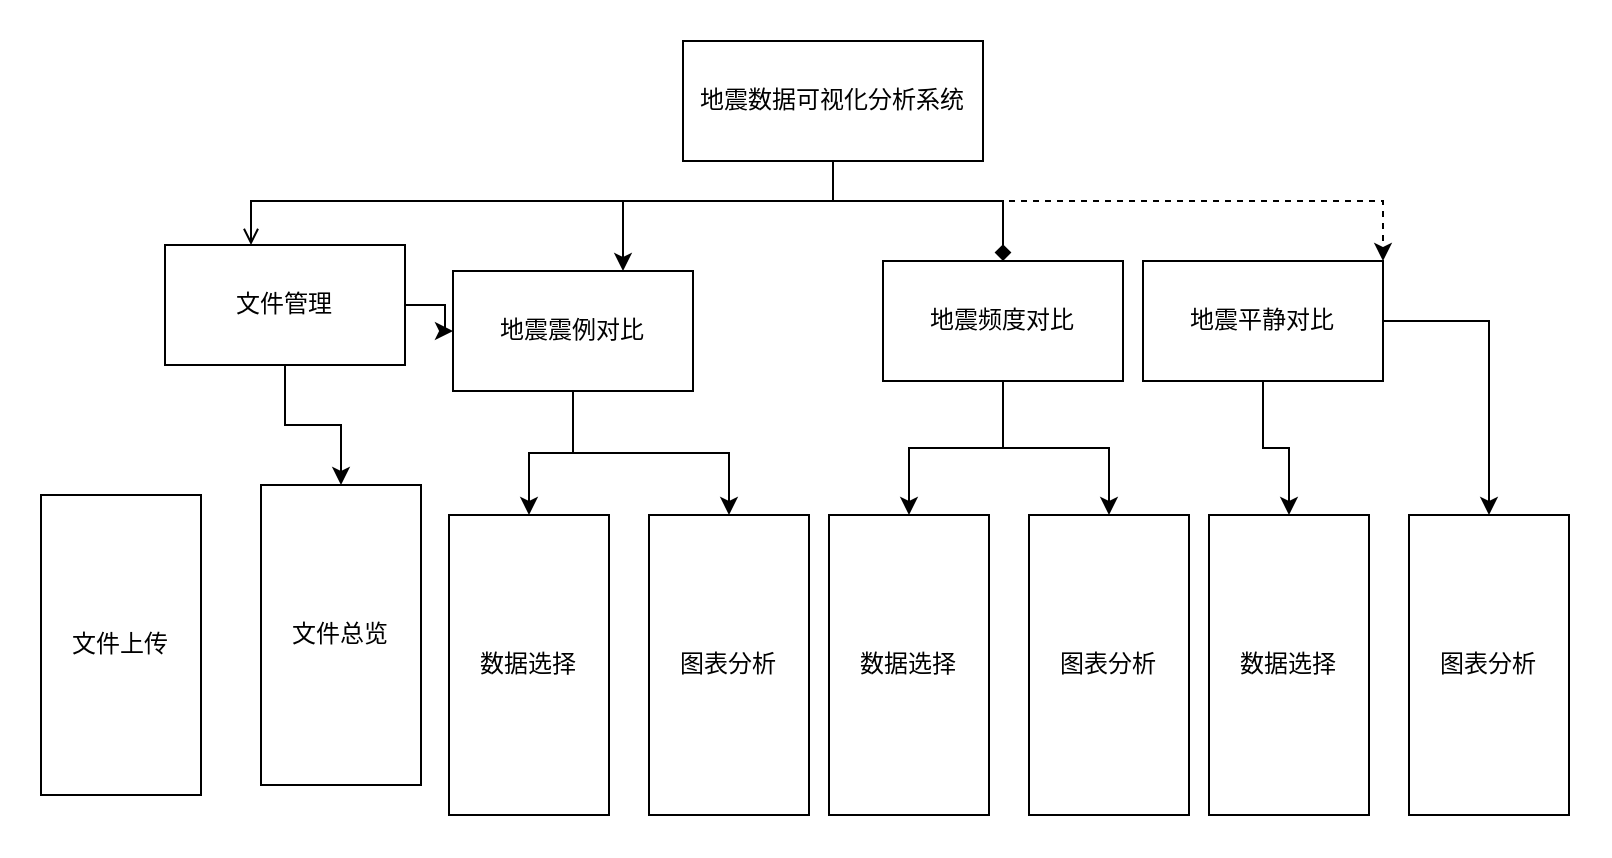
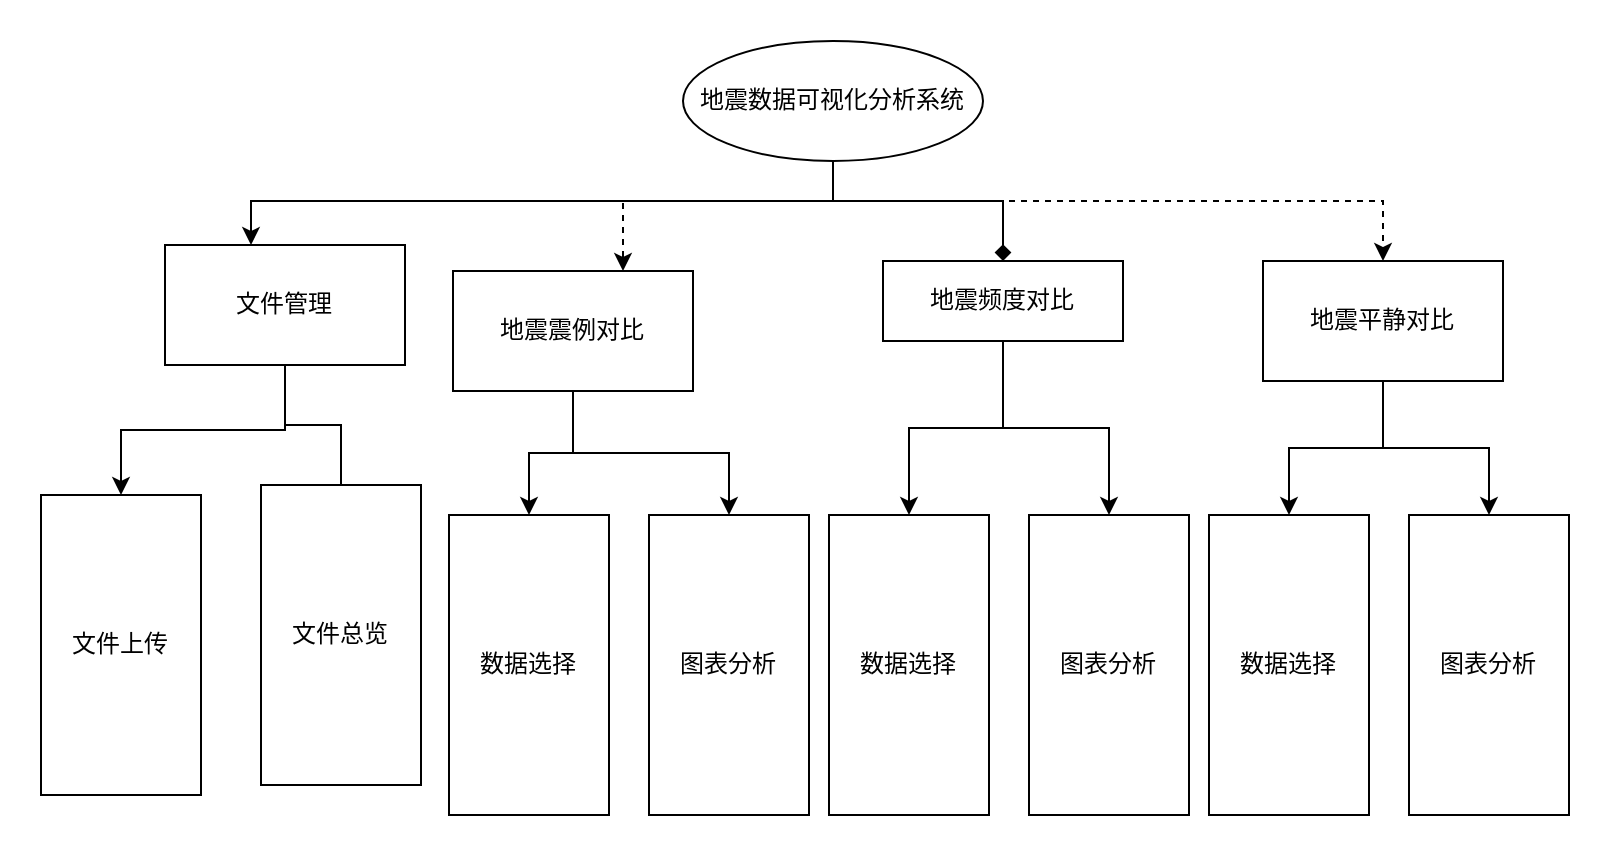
node "地震数据可视化分析系统": shape rectangle -> ellipse
edge "地震数据可视化分析系统" -> "地震震例对比": style solid -> dashed
edge "地震数据可视化分析系统" -> "文件管理": arrowhead open -> classic
edge "文件管理" -> "地震震例对比": now "文件管理" -> "文件上传"
node "地震频度对比": size 240x120 -> 240x80
node "地震平静对比": moved (1263, 321) -> (1383, 321)
edge "文件管理" -> "文件总览": arrowhead classic -> none
